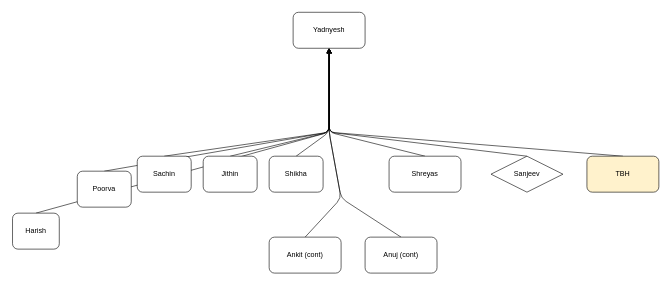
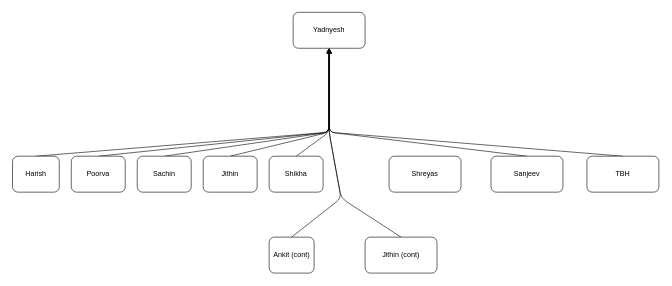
edge "Shreyas" -> "Yadnyesh": removed
node "Sanjeev": shape diamond -> rounded rectangle
node "TBH": fillcolor #fff2cc -> #ffffff
node "Poorva": moved (104, 189) -> (98, 174)
node "Harish": moved (36, 231) -> (36, 174)
node "Ankit (cont)": size 72x36 -> 45x36
node "Anuj (cont)": label "Anuj (cont)" -> "Jithin (cont)"
